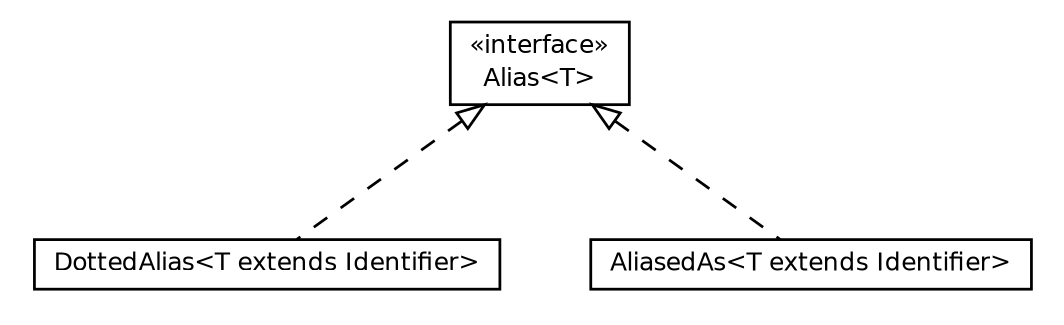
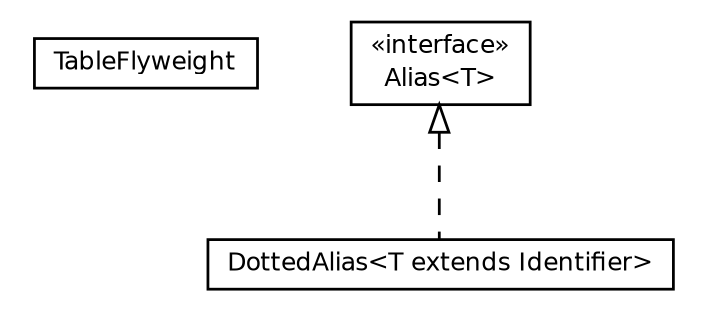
node "TableFlyweight": added
node "AliasedAs<T extends Identifier>": removed
